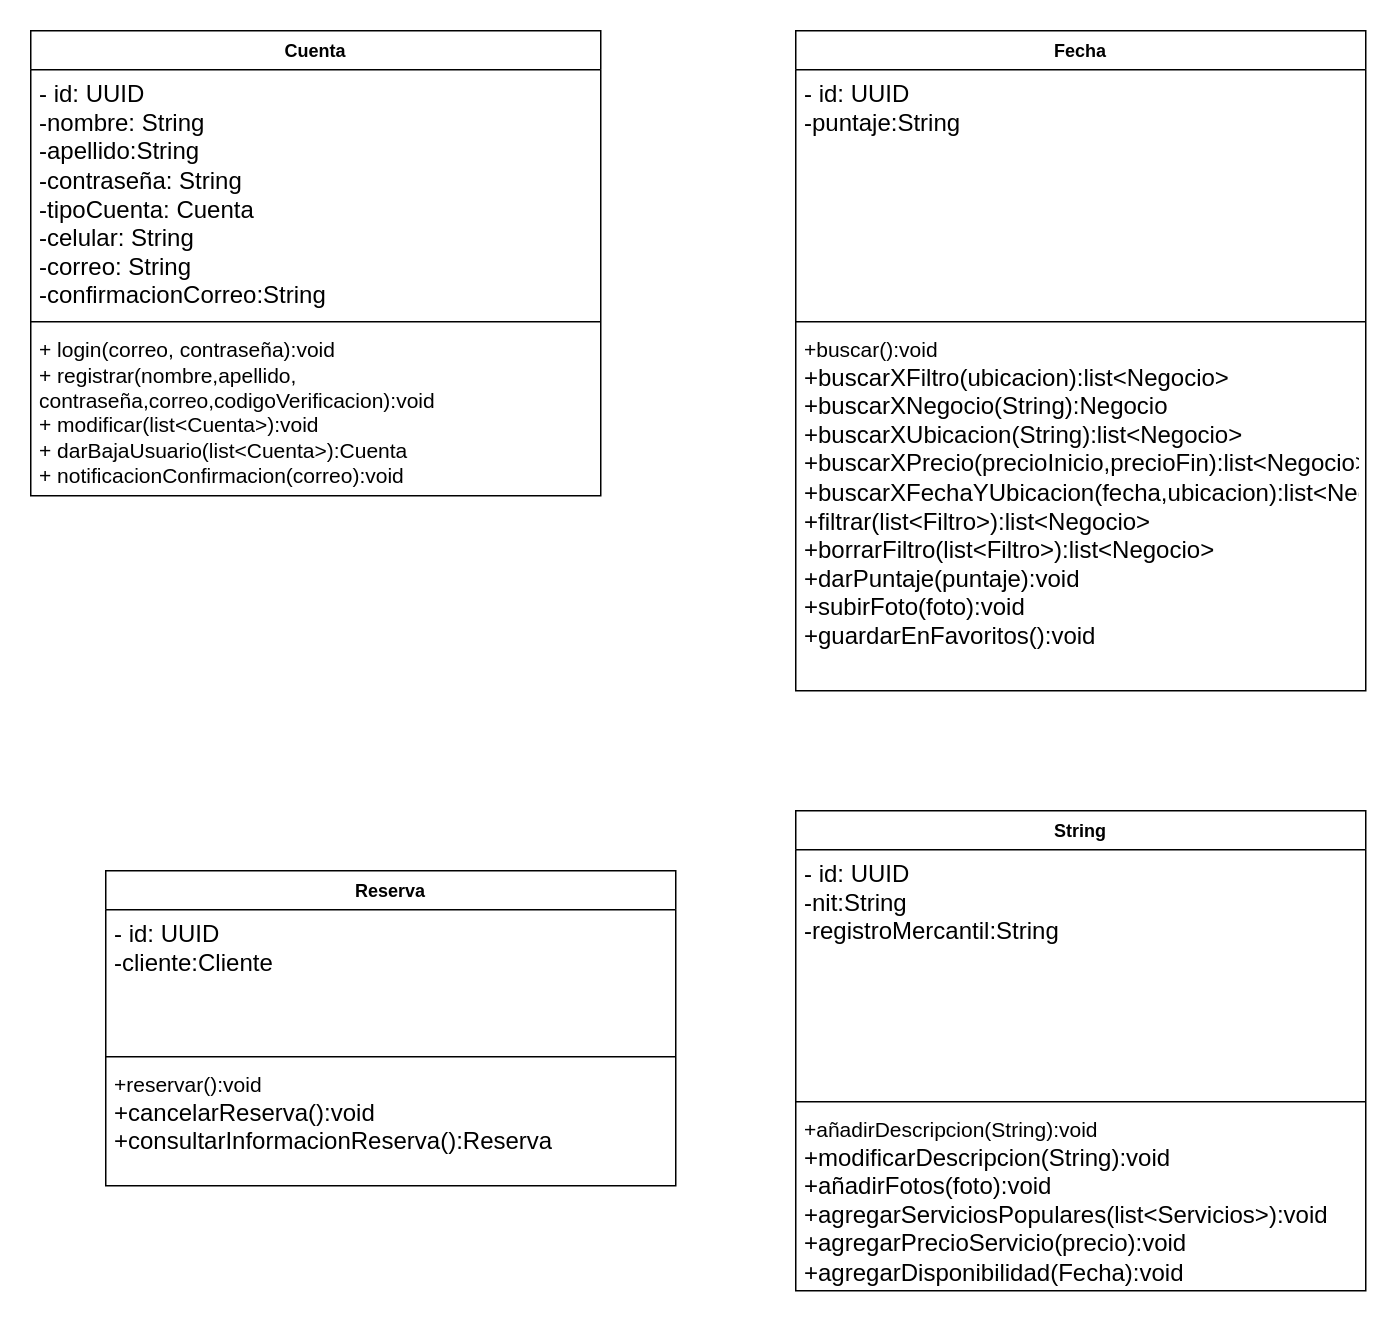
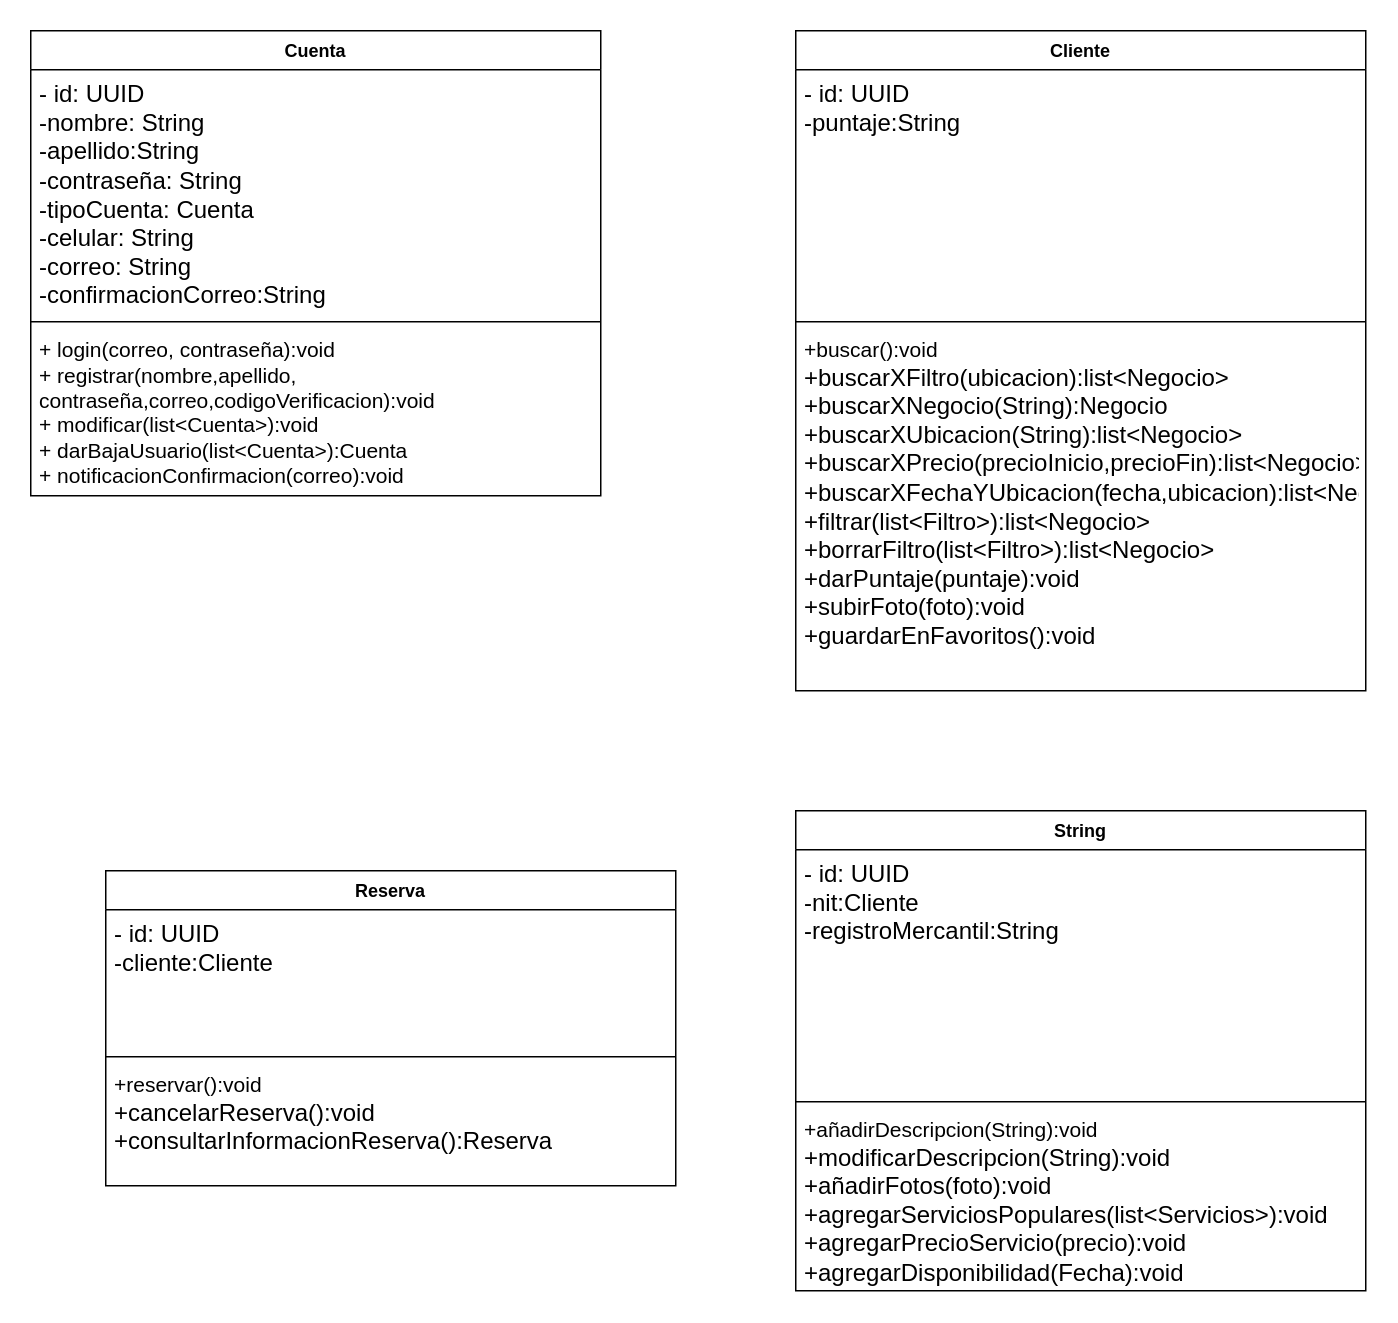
node "Fecha": label "Fecha" -> "Cliente"
node "- id: UUID -nit:String -registroMercantil:String": label "- id: UUID -nit:String -registroMercantil:String" -> "- id: UUID -nit:Cliente -registroMercantil:String"
